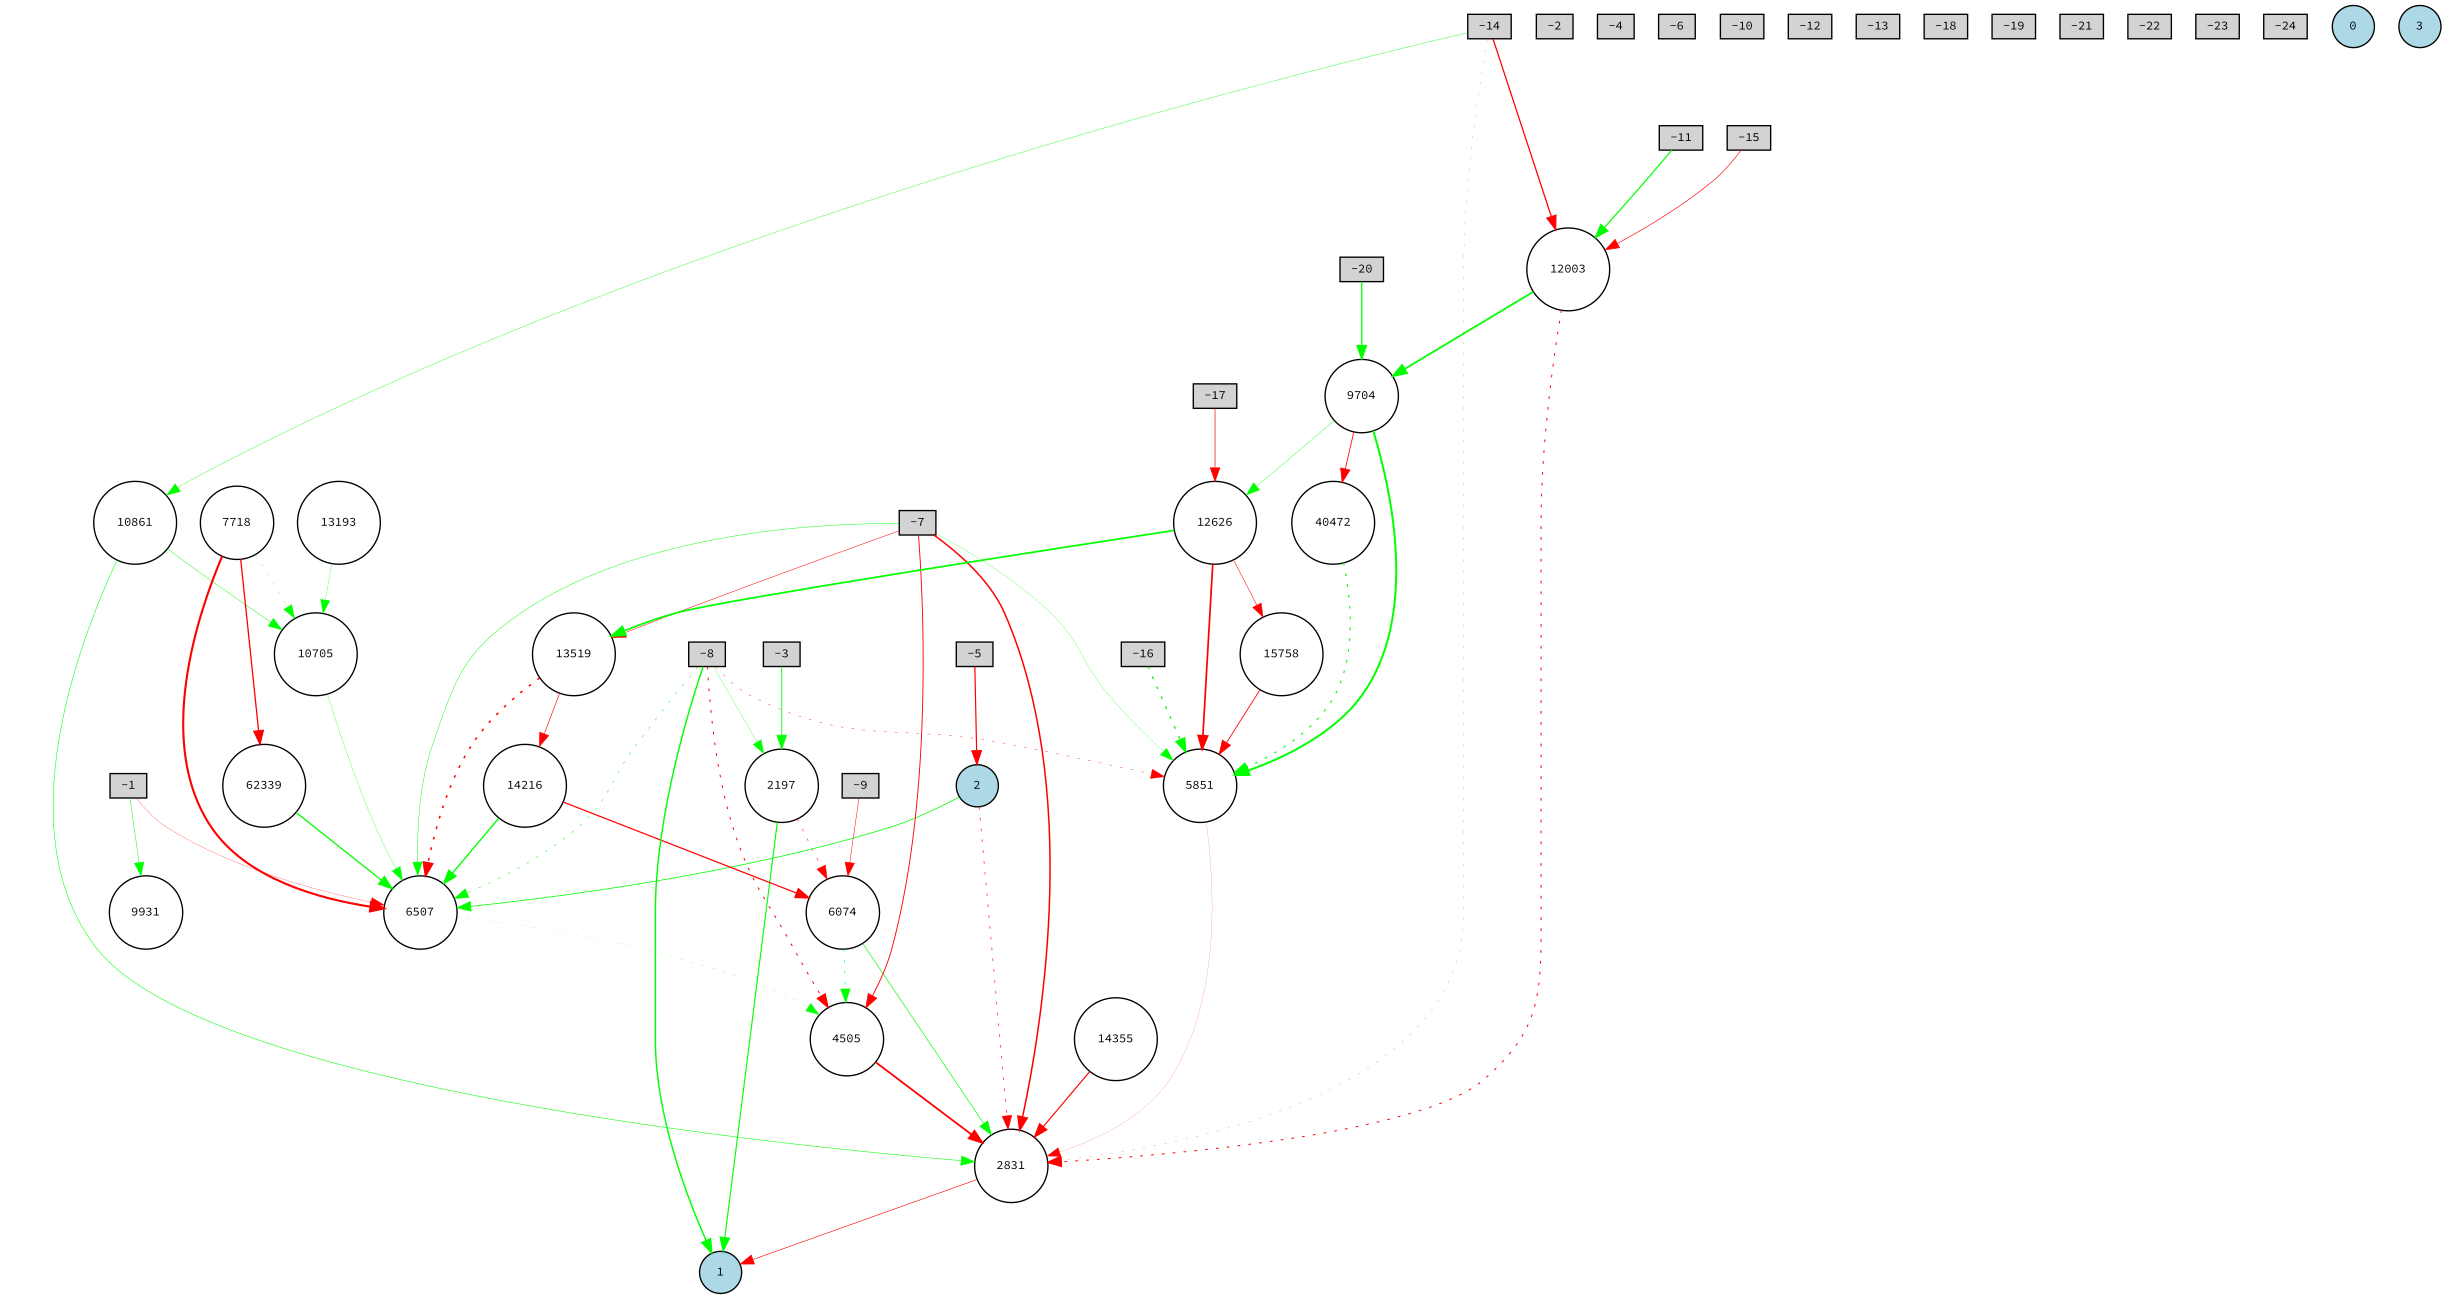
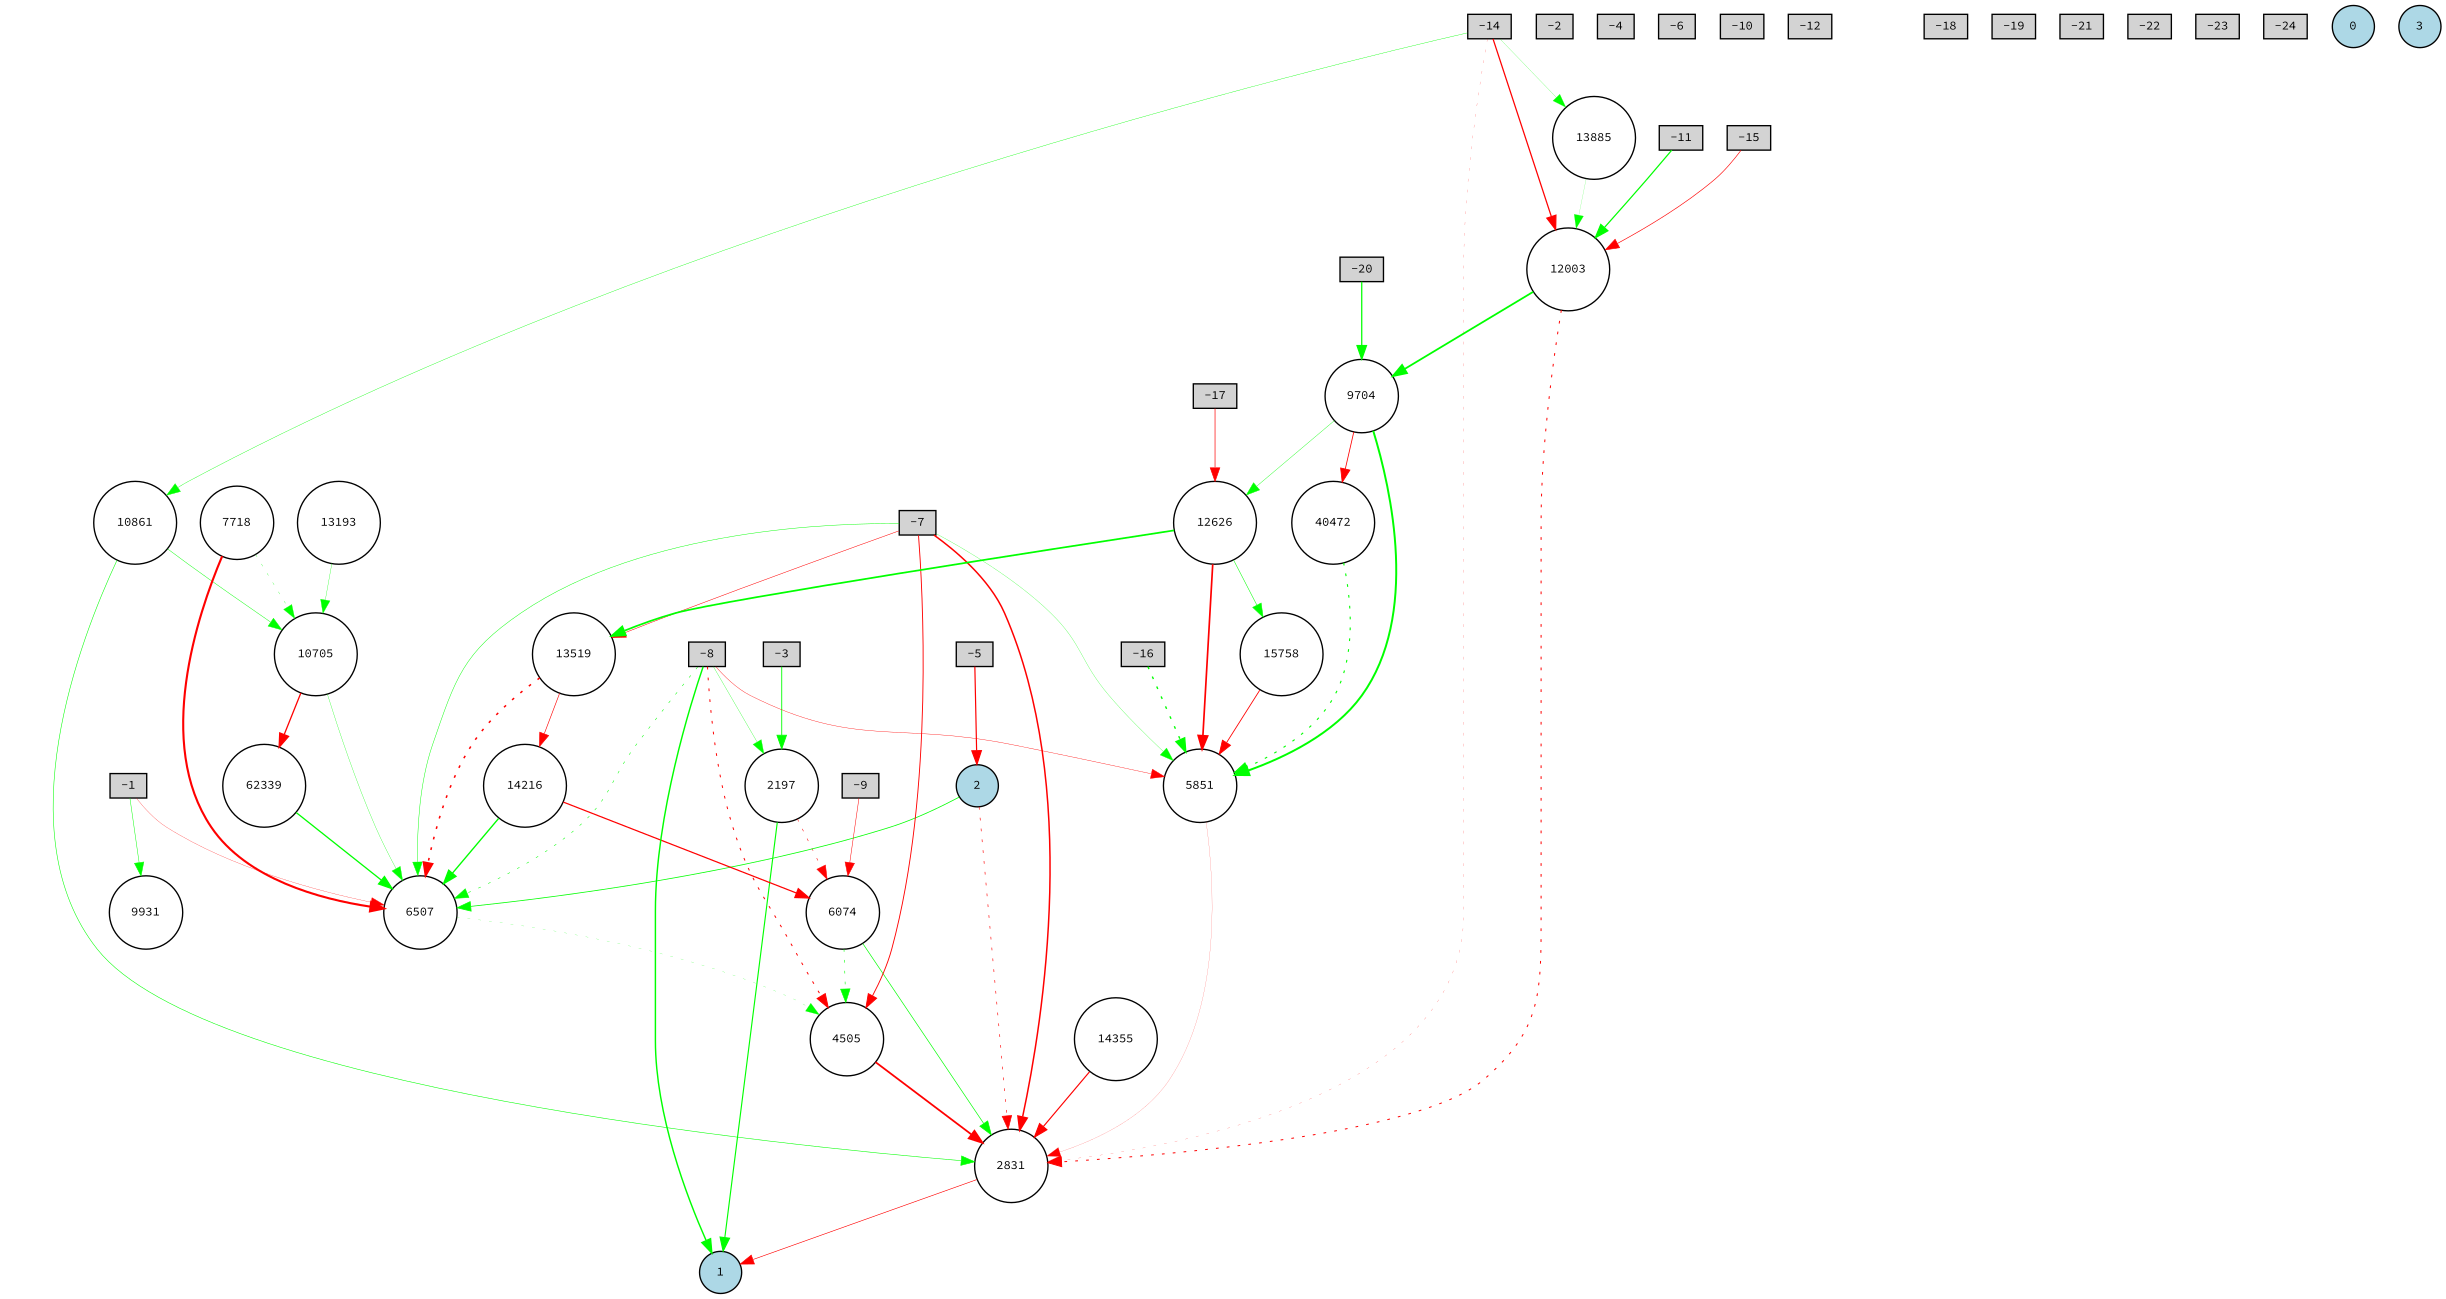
node "-13": removed
node "13885": added
edge "12626" -> "15758": color red -> green
edge "7718" -> "62339": now "10705" -> "62339"
edge "-8" -> "5851": style dotted -> solid
